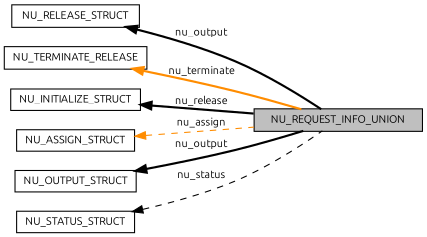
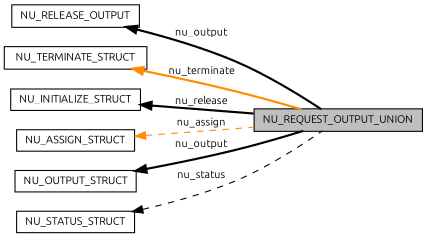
node "NU_RELEASE_STRUCT": label "NU_RELEASE_STRUCT" -> "NU_RELEASE_OUTPUT"
node "NU_TERMINATE_RELEASE": label "NU_TERMINATE_RELEASE" -> "NU_TERMINATE_STRUCT"
node "NU_REQUEST_INFO_UNION": label "NU_REQUEST_INFO_UNION" -> "NU_REQUEST_OUTPUT_UNION"
